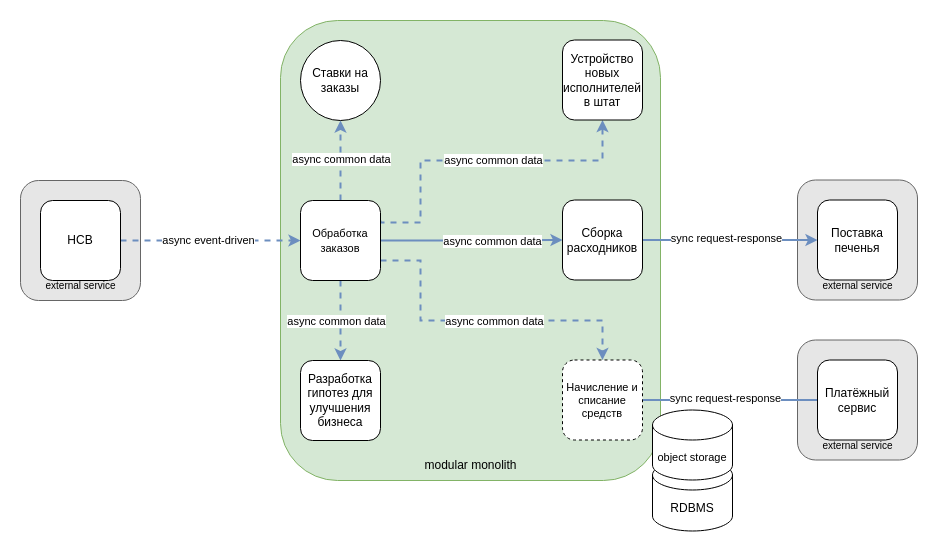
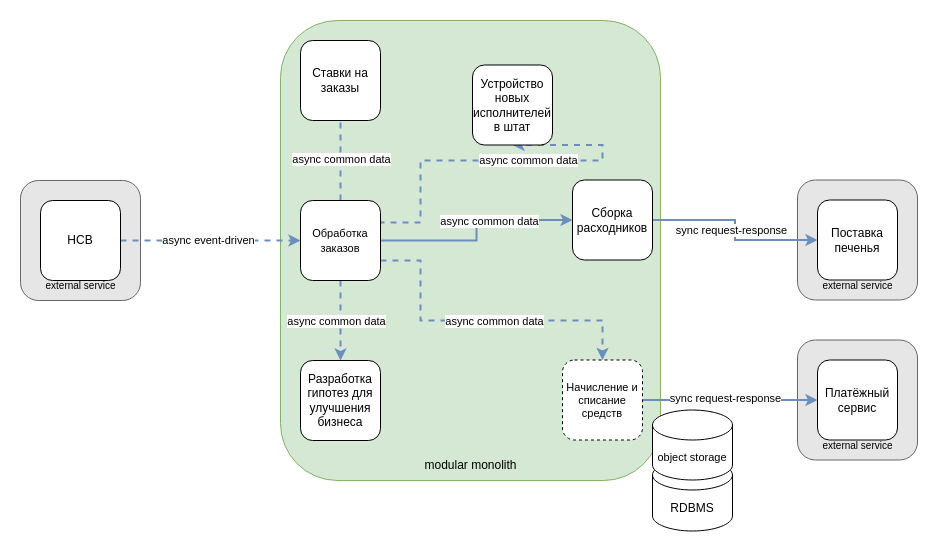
node "Устройство новых исполнителей в штат": moved (603, 80) -> (513, 105)
node "Ставки на заказы": shape ellipse -> rounded rectangle
edge "Обработка заказов" -> "Ставки на заказы": arrowhead classic -> none
node "Сборка расходников": moved (603, 240) -> (613, 220)
edge "Начисление и списание средств" -- "Платёжный сервис": arrowhead none -> classic
